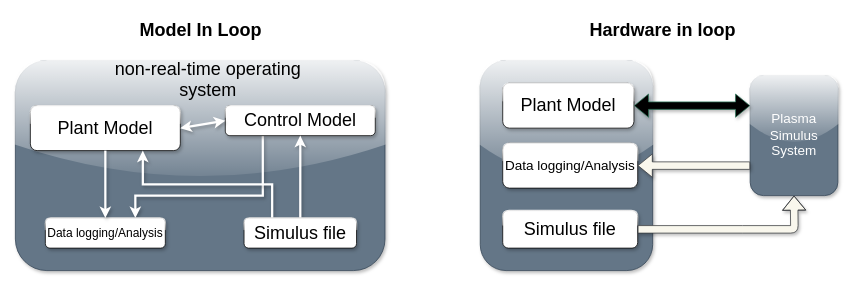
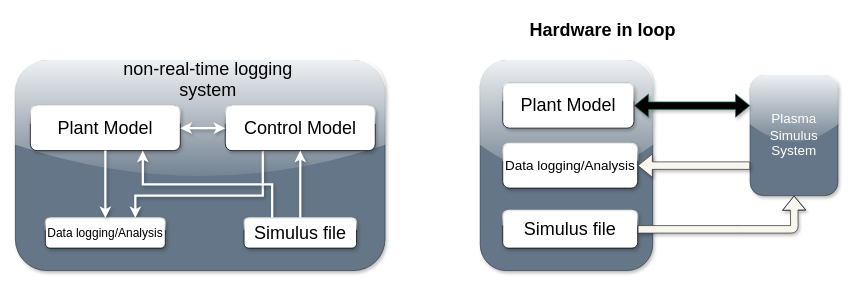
node "Model In Loop": removed
node "Hardware in loop": moved (662, 30) -> (602, 30)
node "non-real-time operating system": label "non-real-time operating system" -> "non-real-time logging system"
node "Control Model": size 150x30 -> 150x45
